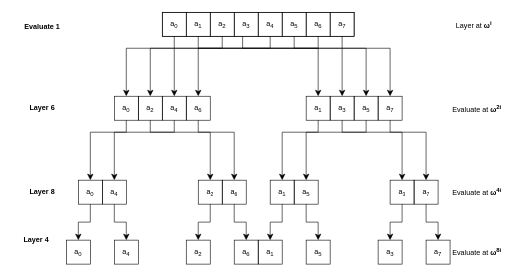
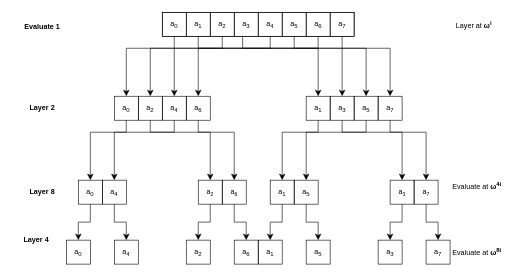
node "Layer 6": label "Layer 6" -> "Layer 2"
node "Evaluate at ω2i": removed
node "Evaluate at ω4i": moved (477, 192) -> (477, 186)
